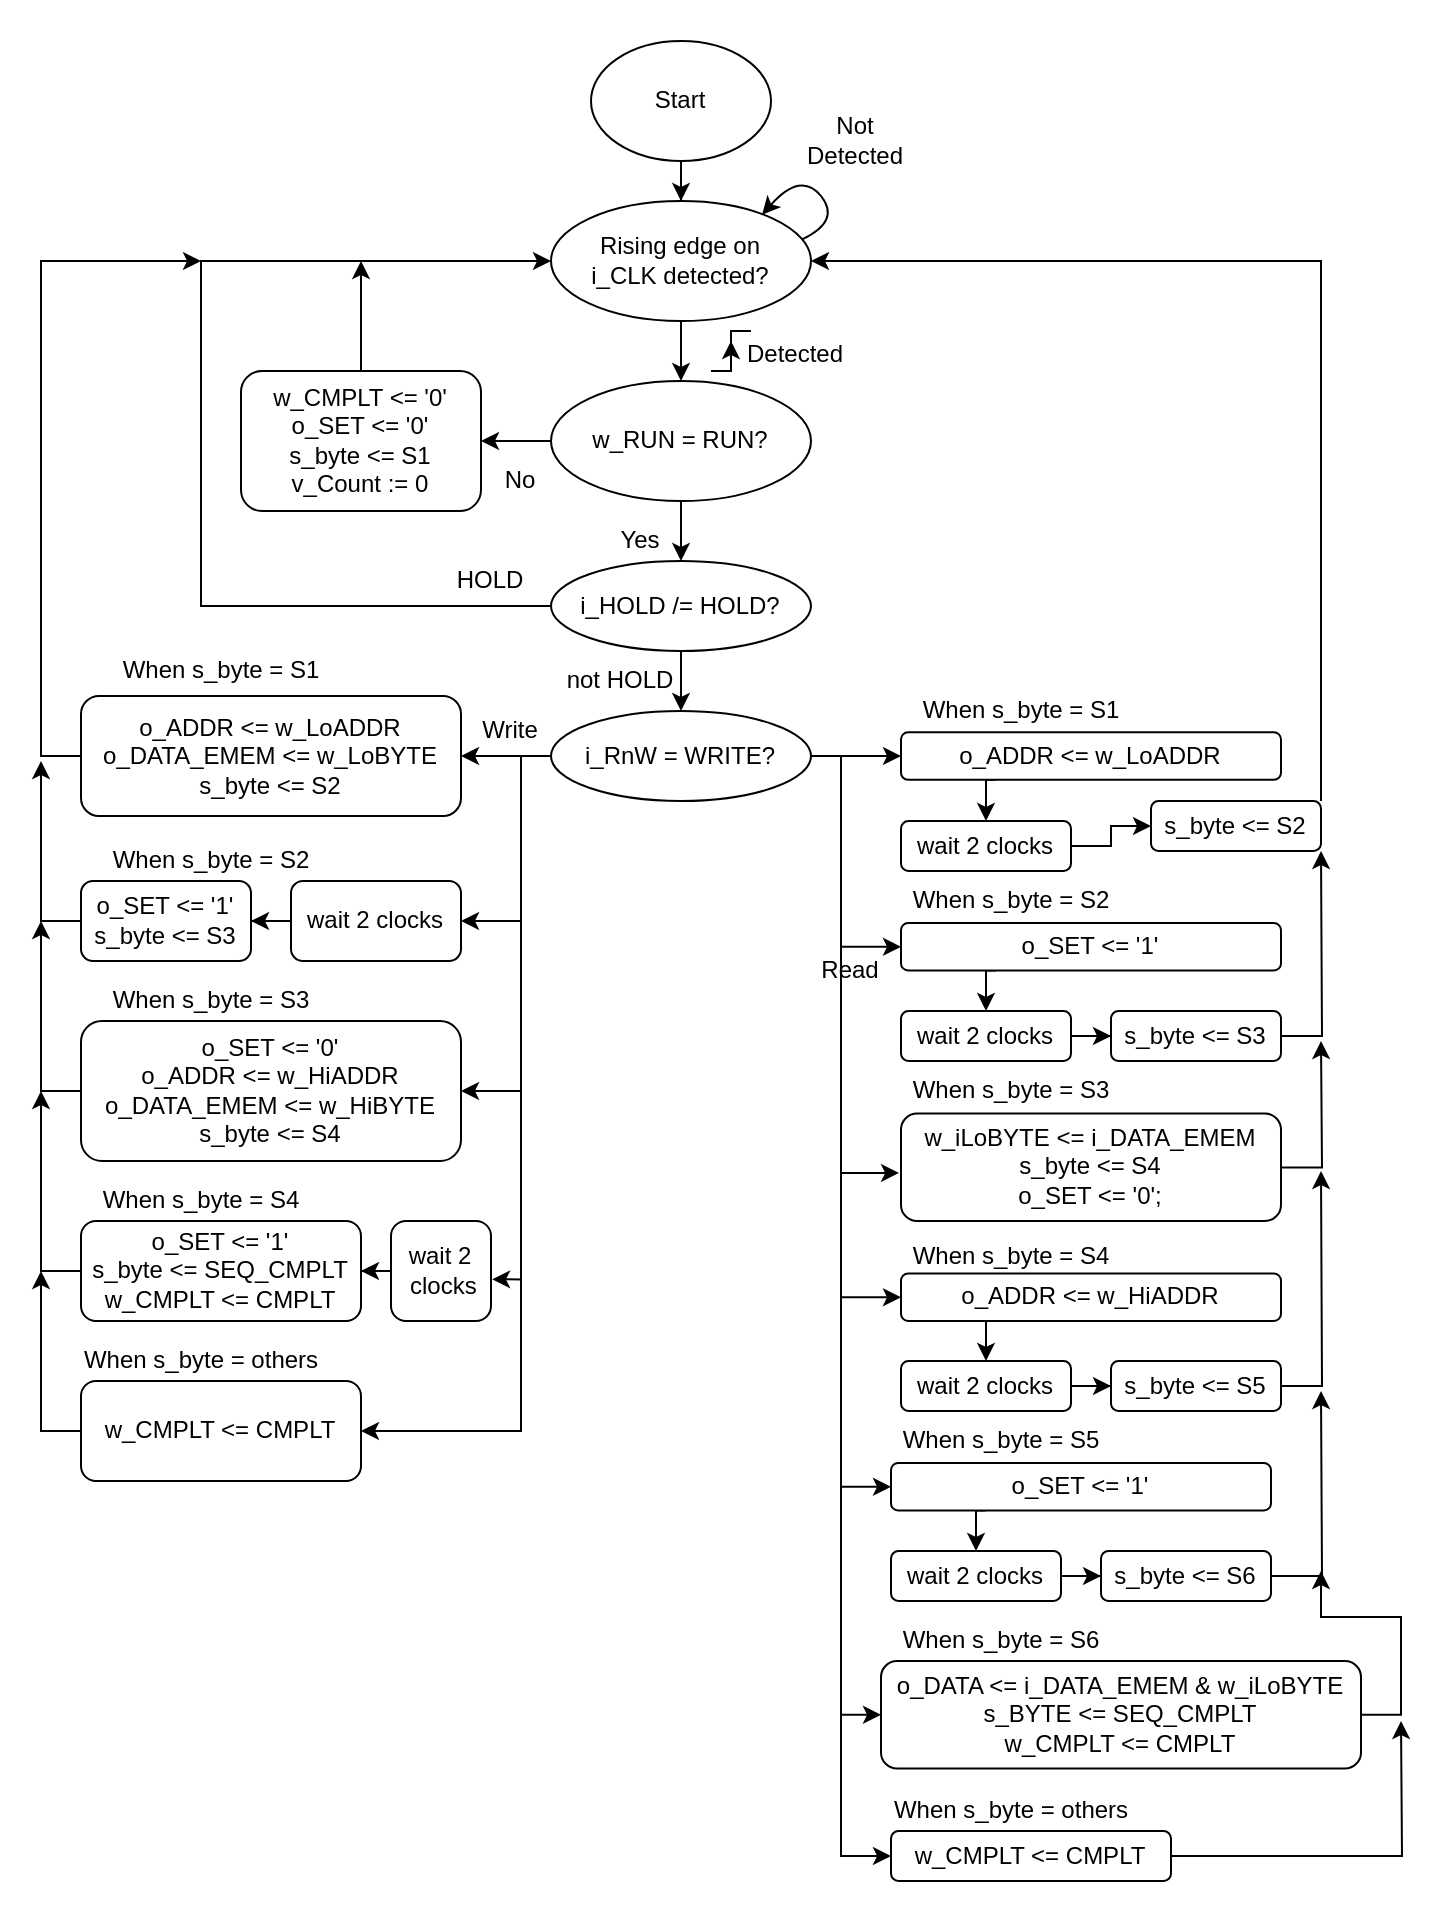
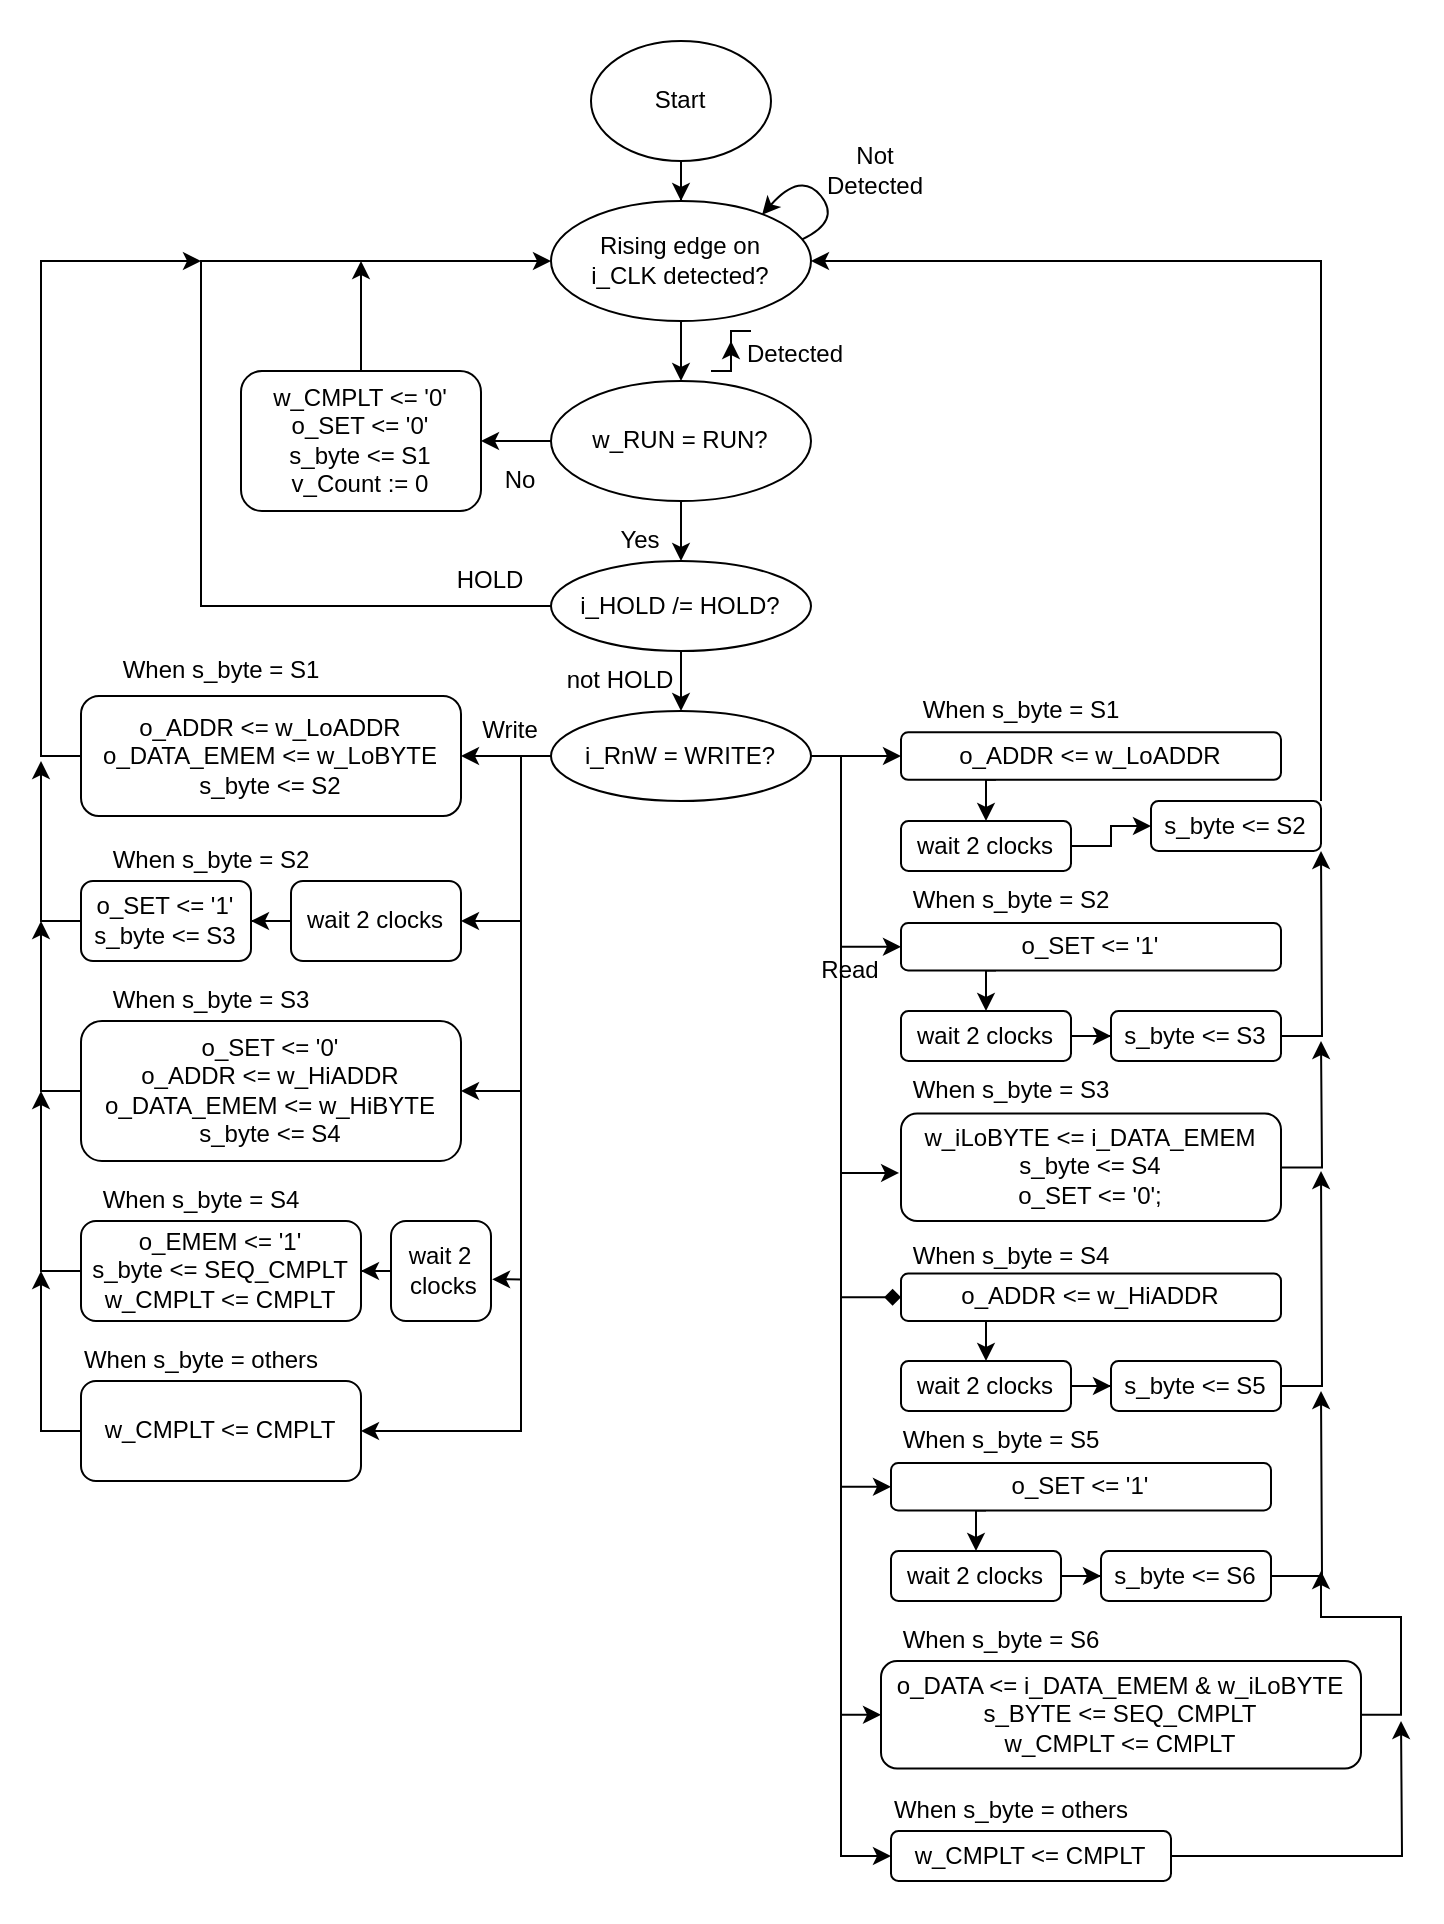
node "Not Detected": moved (856, 141) -> (876, 171)
node "o_SET <= '1' s_byte <= SEQ_CMPLT w_CMPLT <= CMPLT": label "o_SET <= '1' s_byte <= SEQ_CMPLT w_CMPLT <= CMPLT" -> "o_EMEM <= '1' s_byte <= SEQ_CMPLT w_CMPLT <= CMPLT"
edge "i_RnW = WRITE?" -> "o_ADDR <= w_HiADDR": arrowhead classic -> diamond
